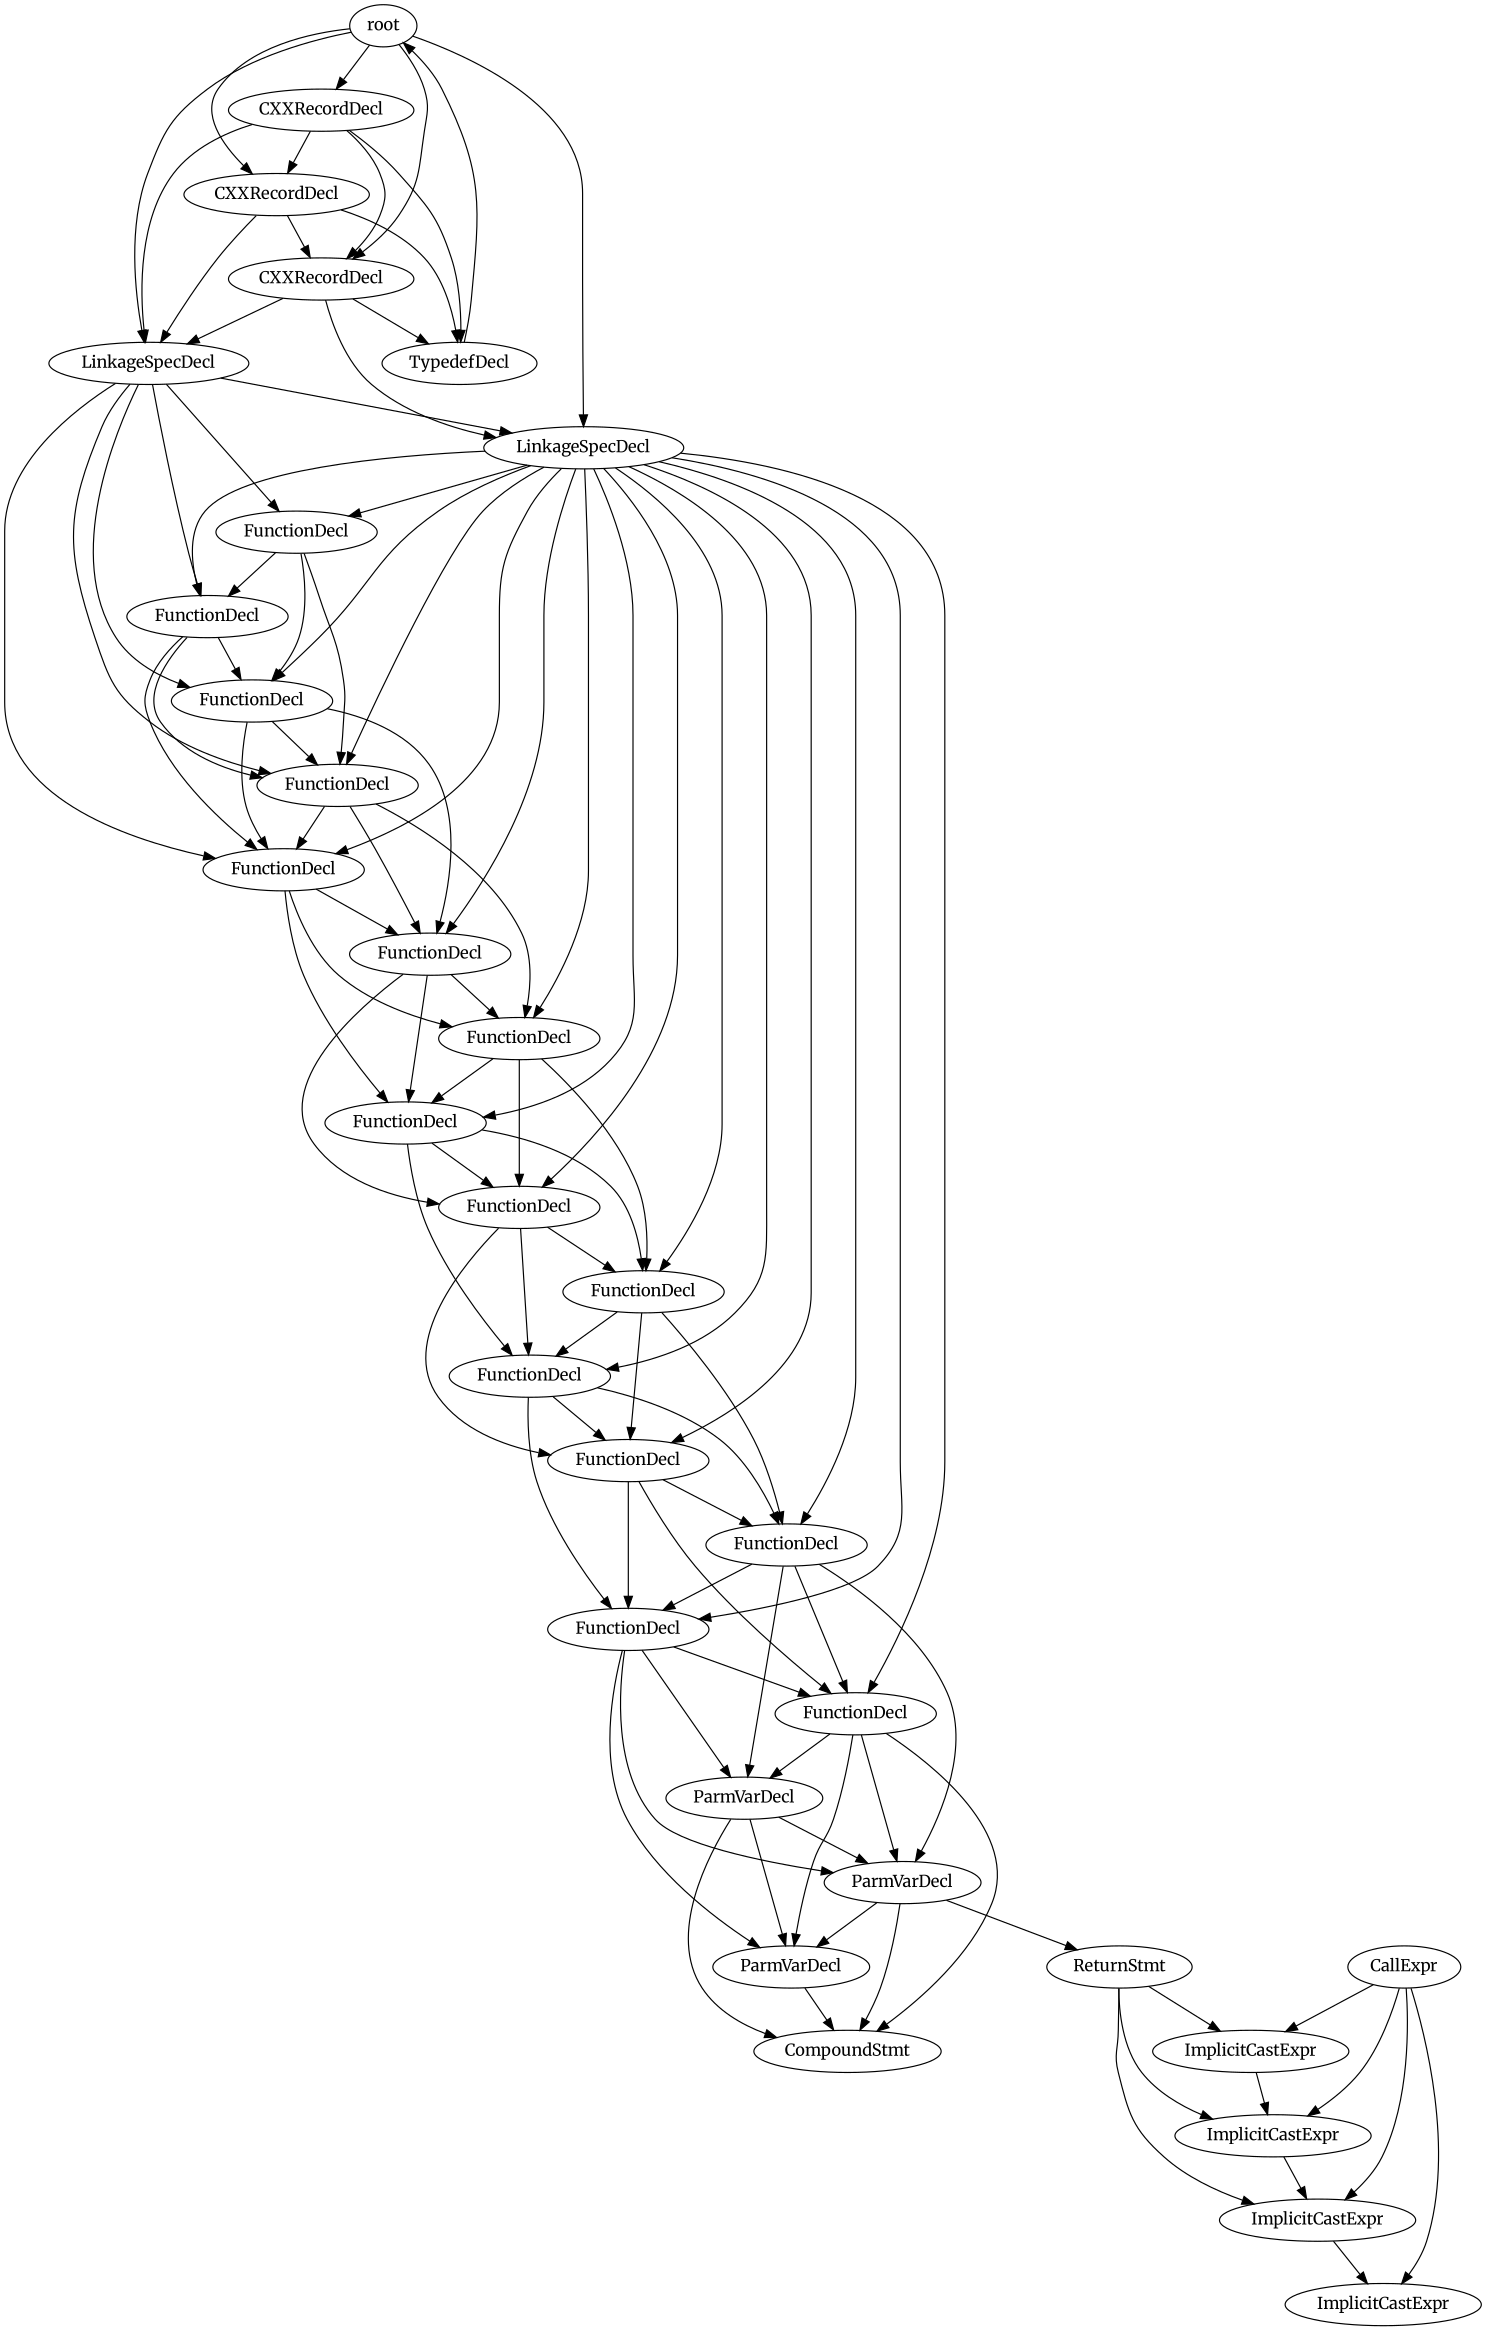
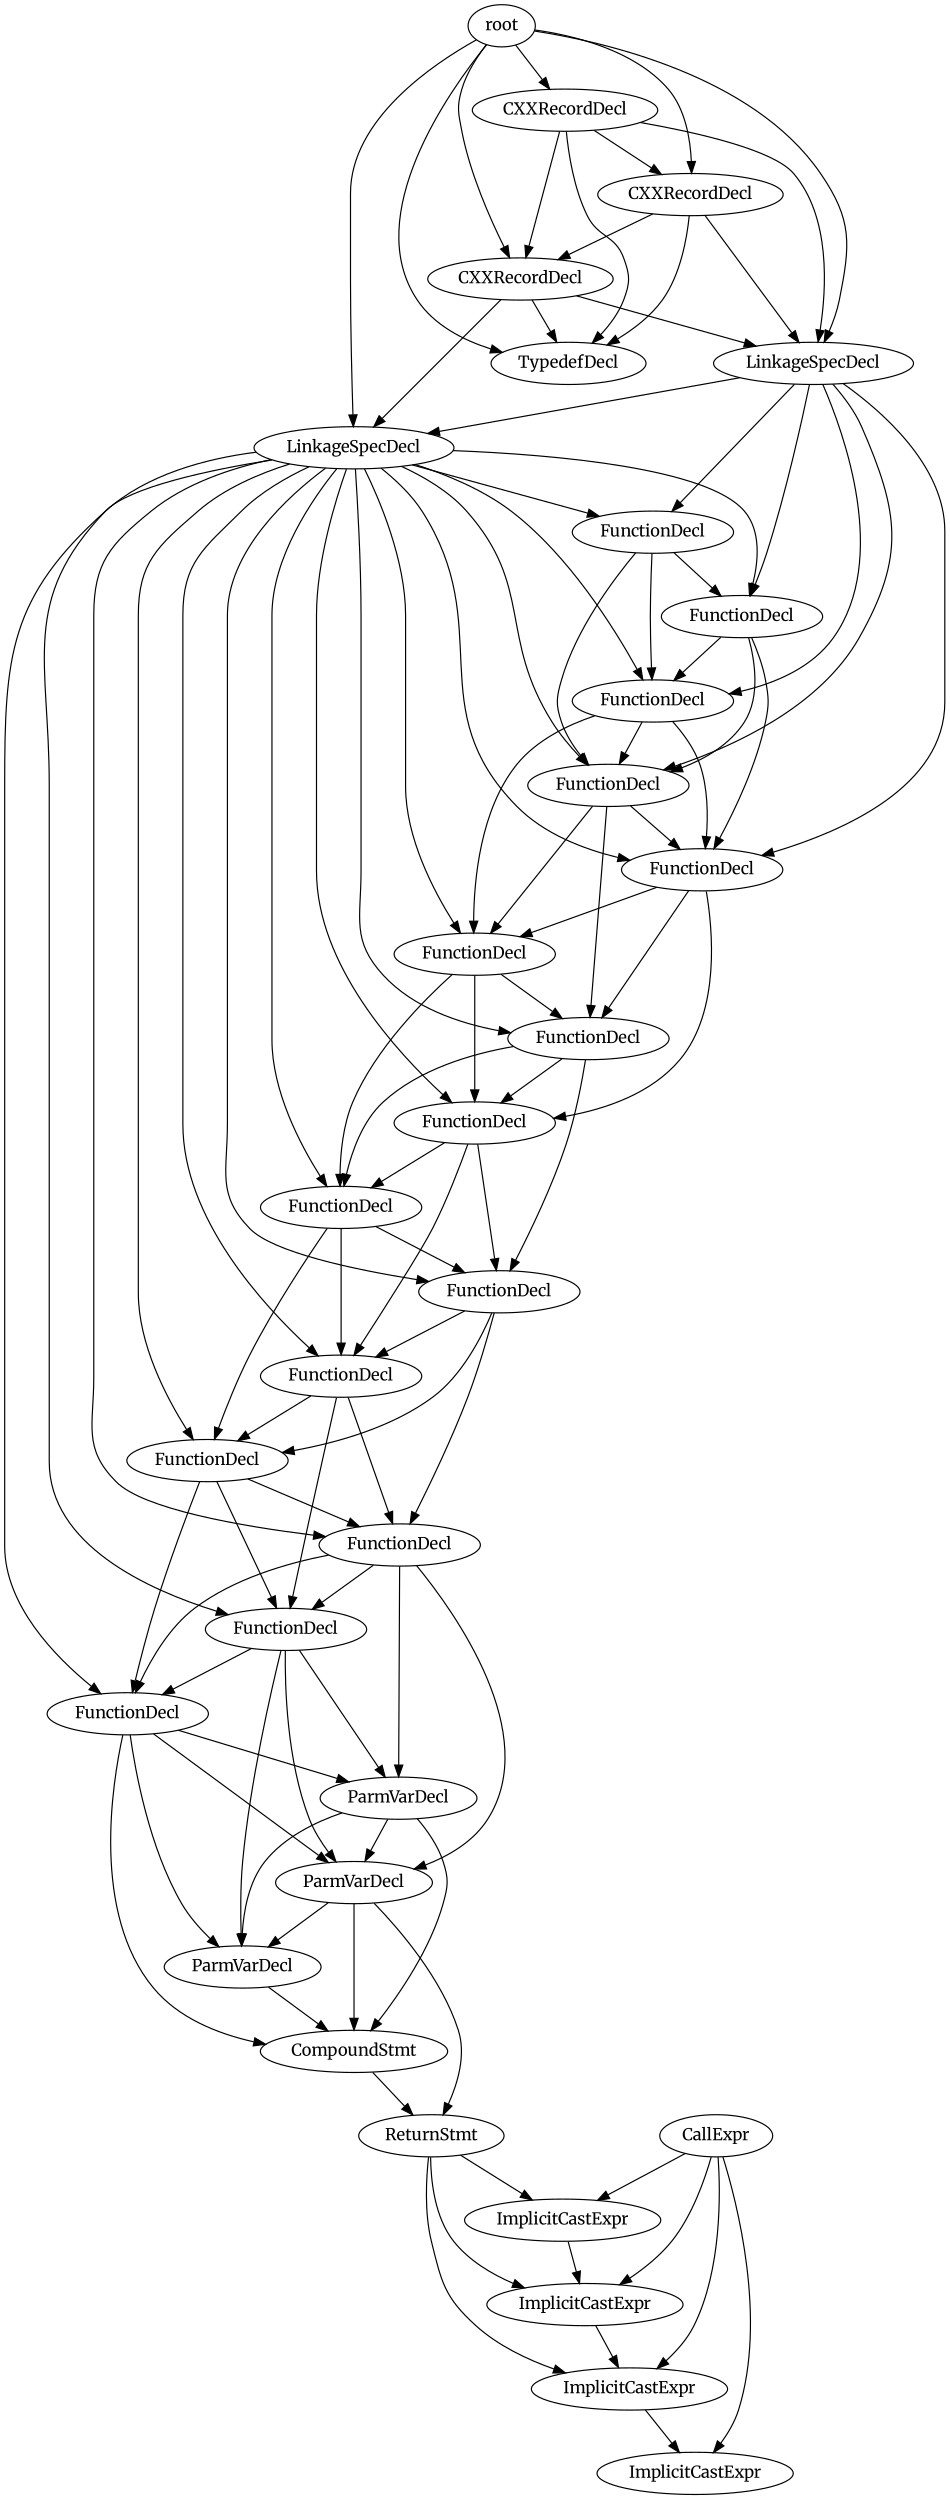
edge "TypedefDecl" -> "root": reversed
edge "CompoundStmt" -> "ReturnStmt": added
